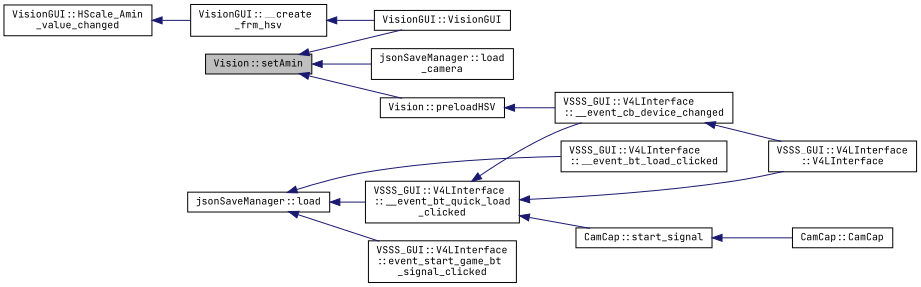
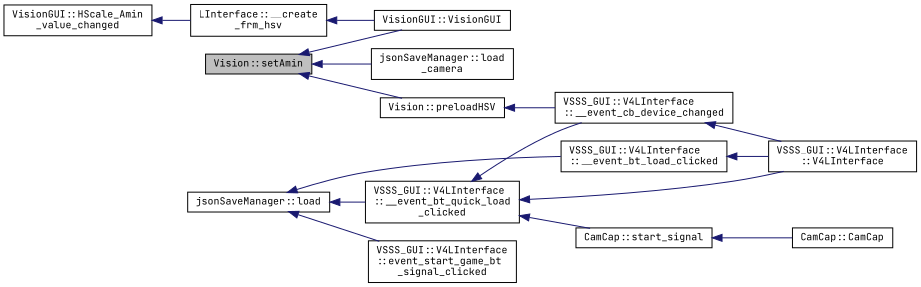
node "VisionGUI::__create _frm_hsv": label "VisionGUI::__create _frm_hsv" -> "LInterface::__create _frm_hsv"
edge "VSSS_GUI::V4LInterface ::V4LInterface" -> "VSSS_GUI::V4LInterface ::__event_bt_load_clicked": added
